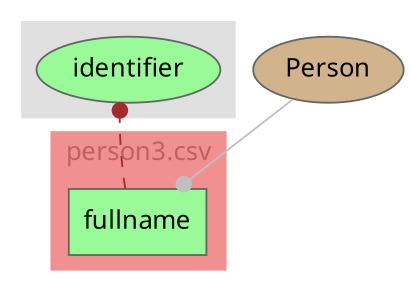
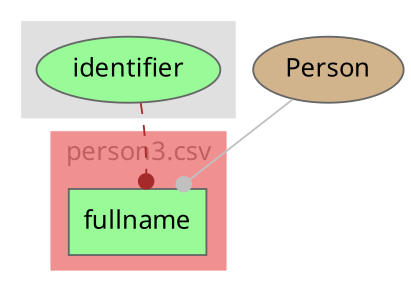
edge "fullname" -> "identifier": reversed
